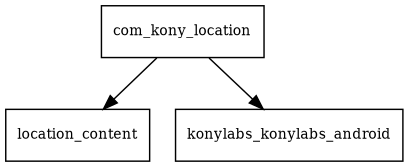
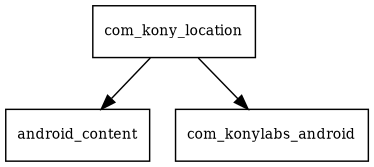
node "location_content": label "location_content" -> "android_content"
node "konylabs_konylabs_android": label "konylabs_konylabs_android" -> "com_konylabs_android"
